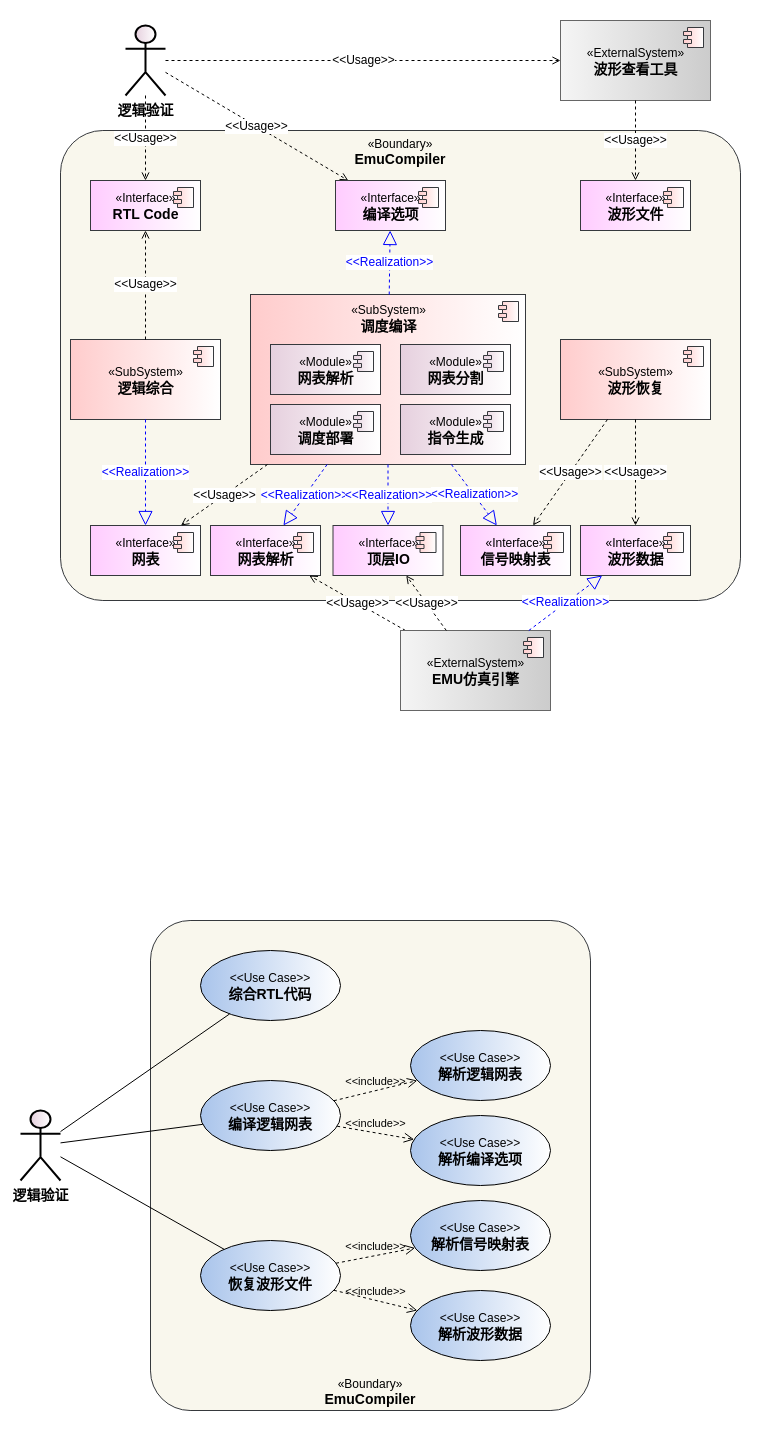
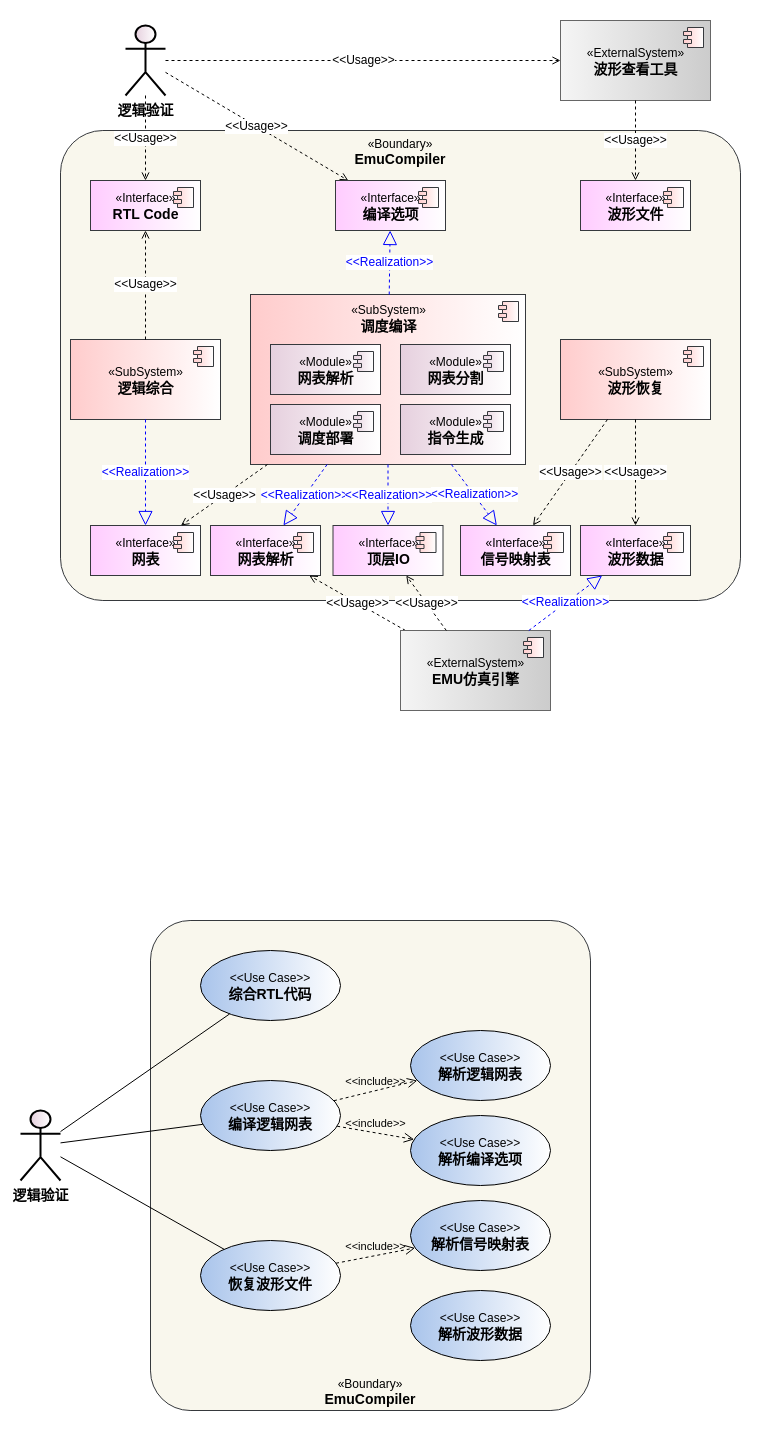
edge "<<Use Case>> 恢复波形文件" -> "<<Use Case>> 解析波形数据": removed, label "<<include>>"
